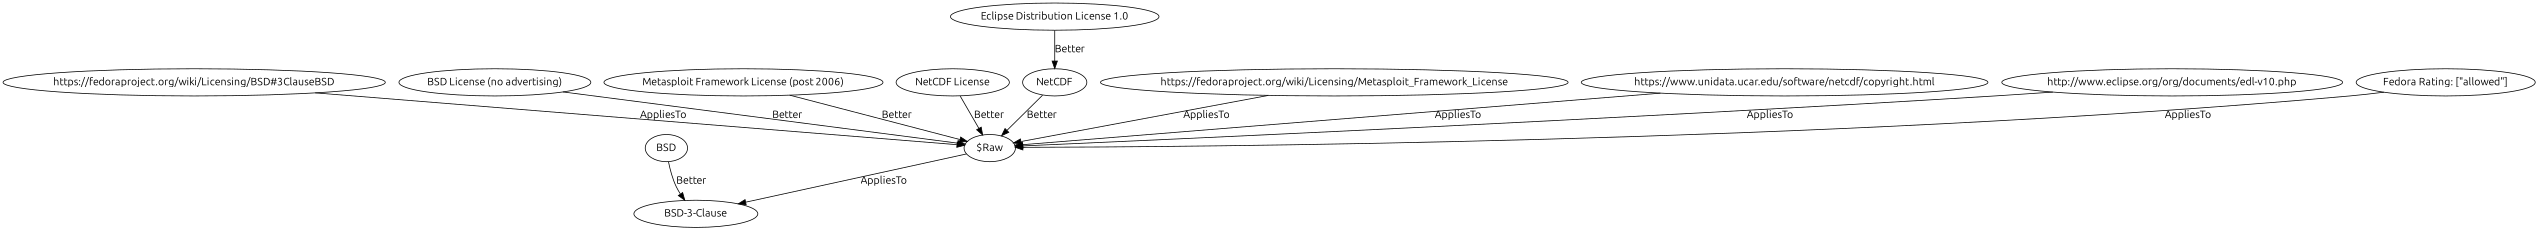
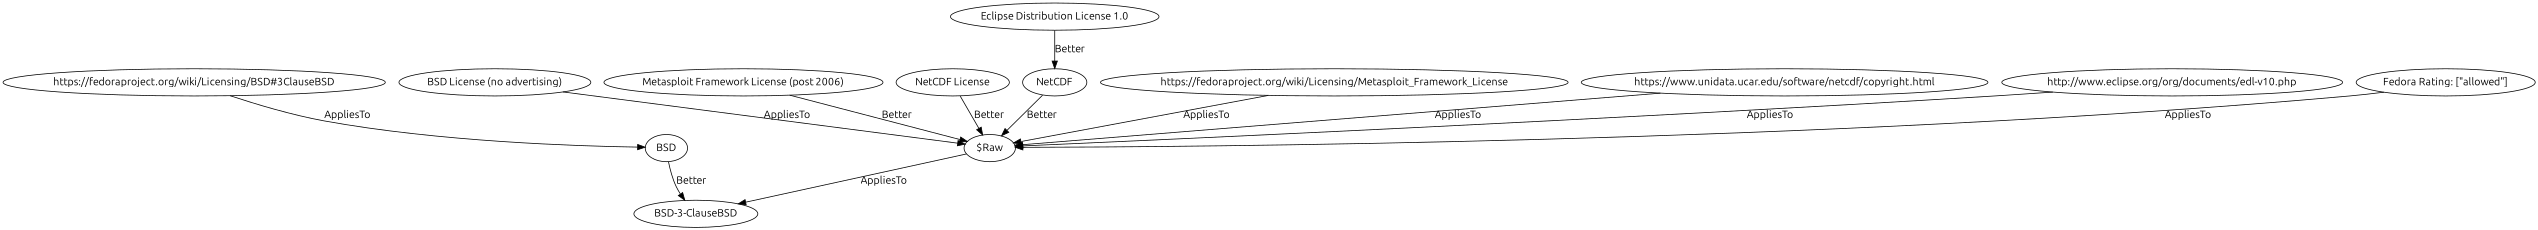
edge "BSD License (no advertising)" -> "$Raw": label "Better" -> "AppliesTo"
edge "https://fedoraproject.org/wiki/Licensing/BSD#3ClauseBSD" -> "$Raw": now "https://fedoraproject.org/wiki/Licensing/BSD#3ClauseBSD" -> "BSD"
node "BSD-3-Clause": label "BSD-3-Clause" -> "BSD-3-ClauseBSD"
